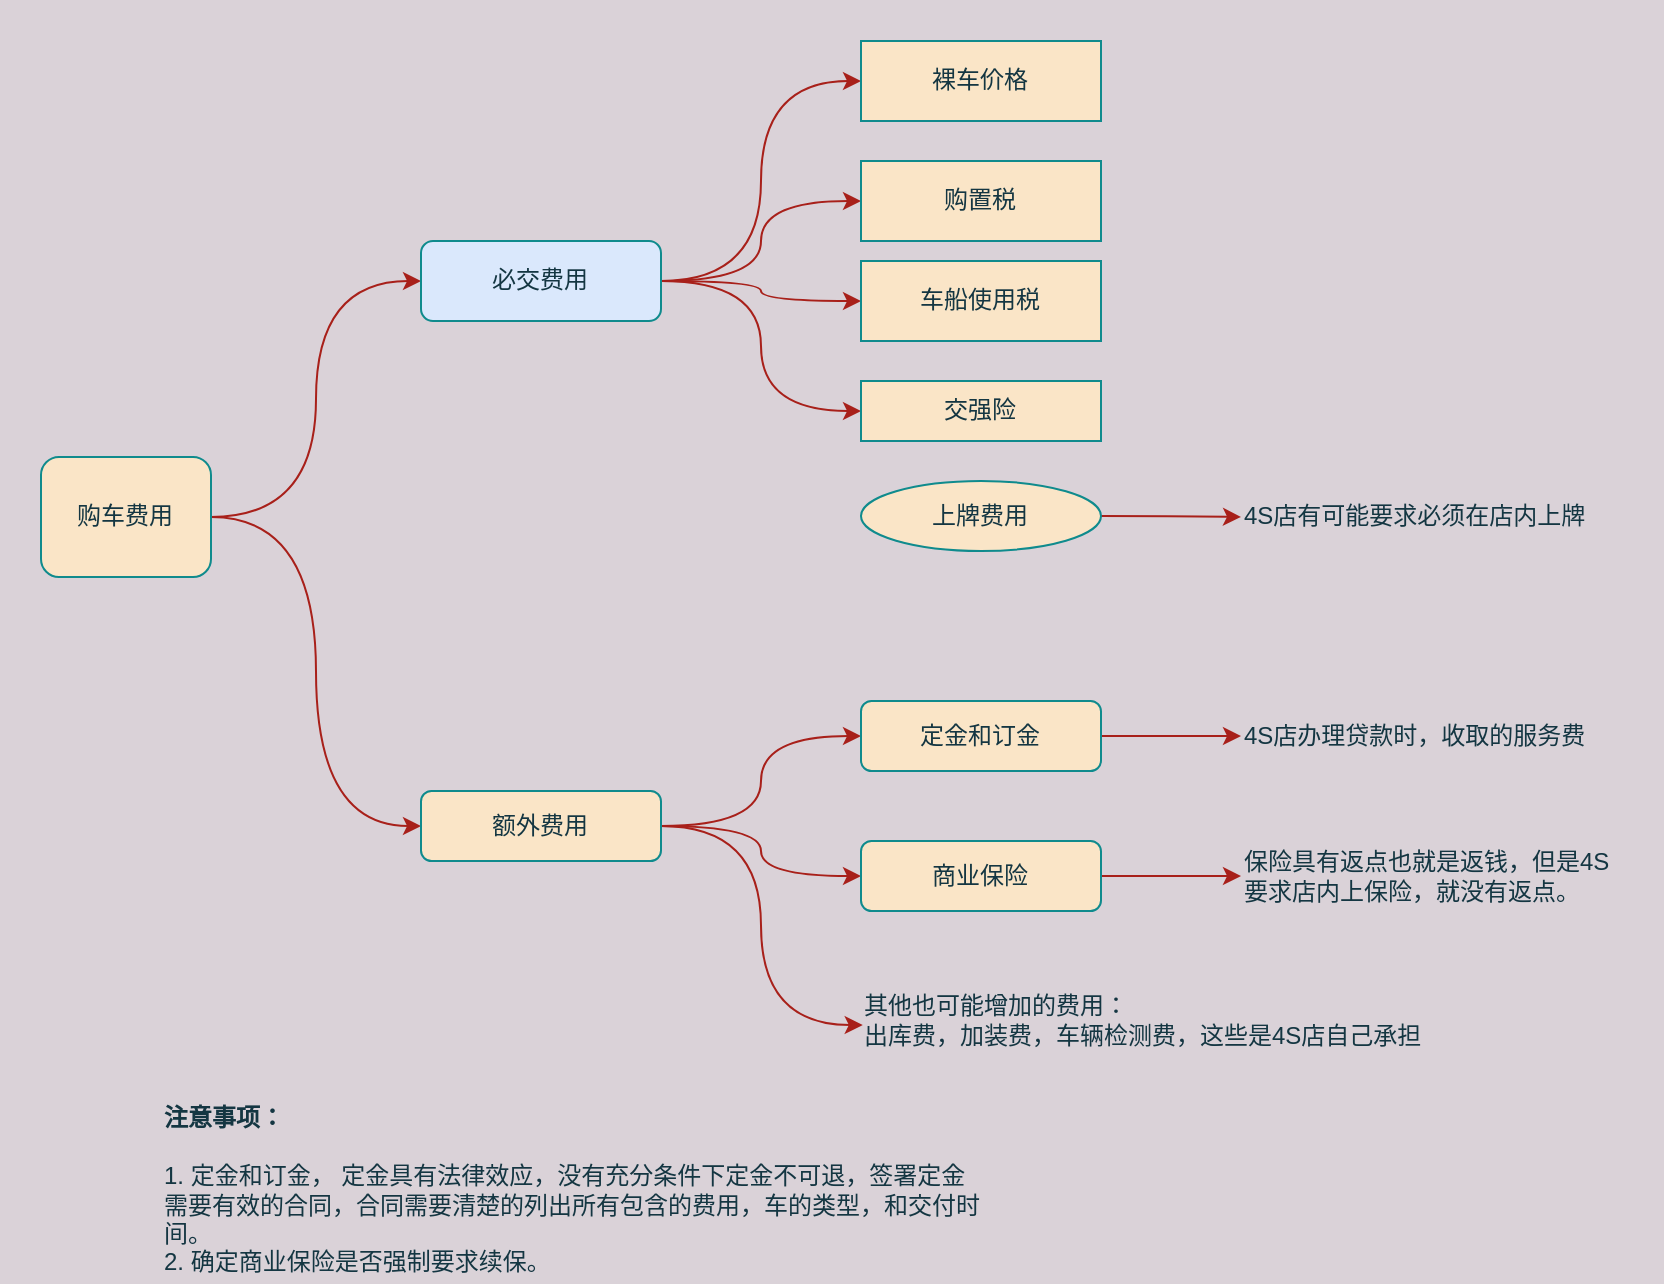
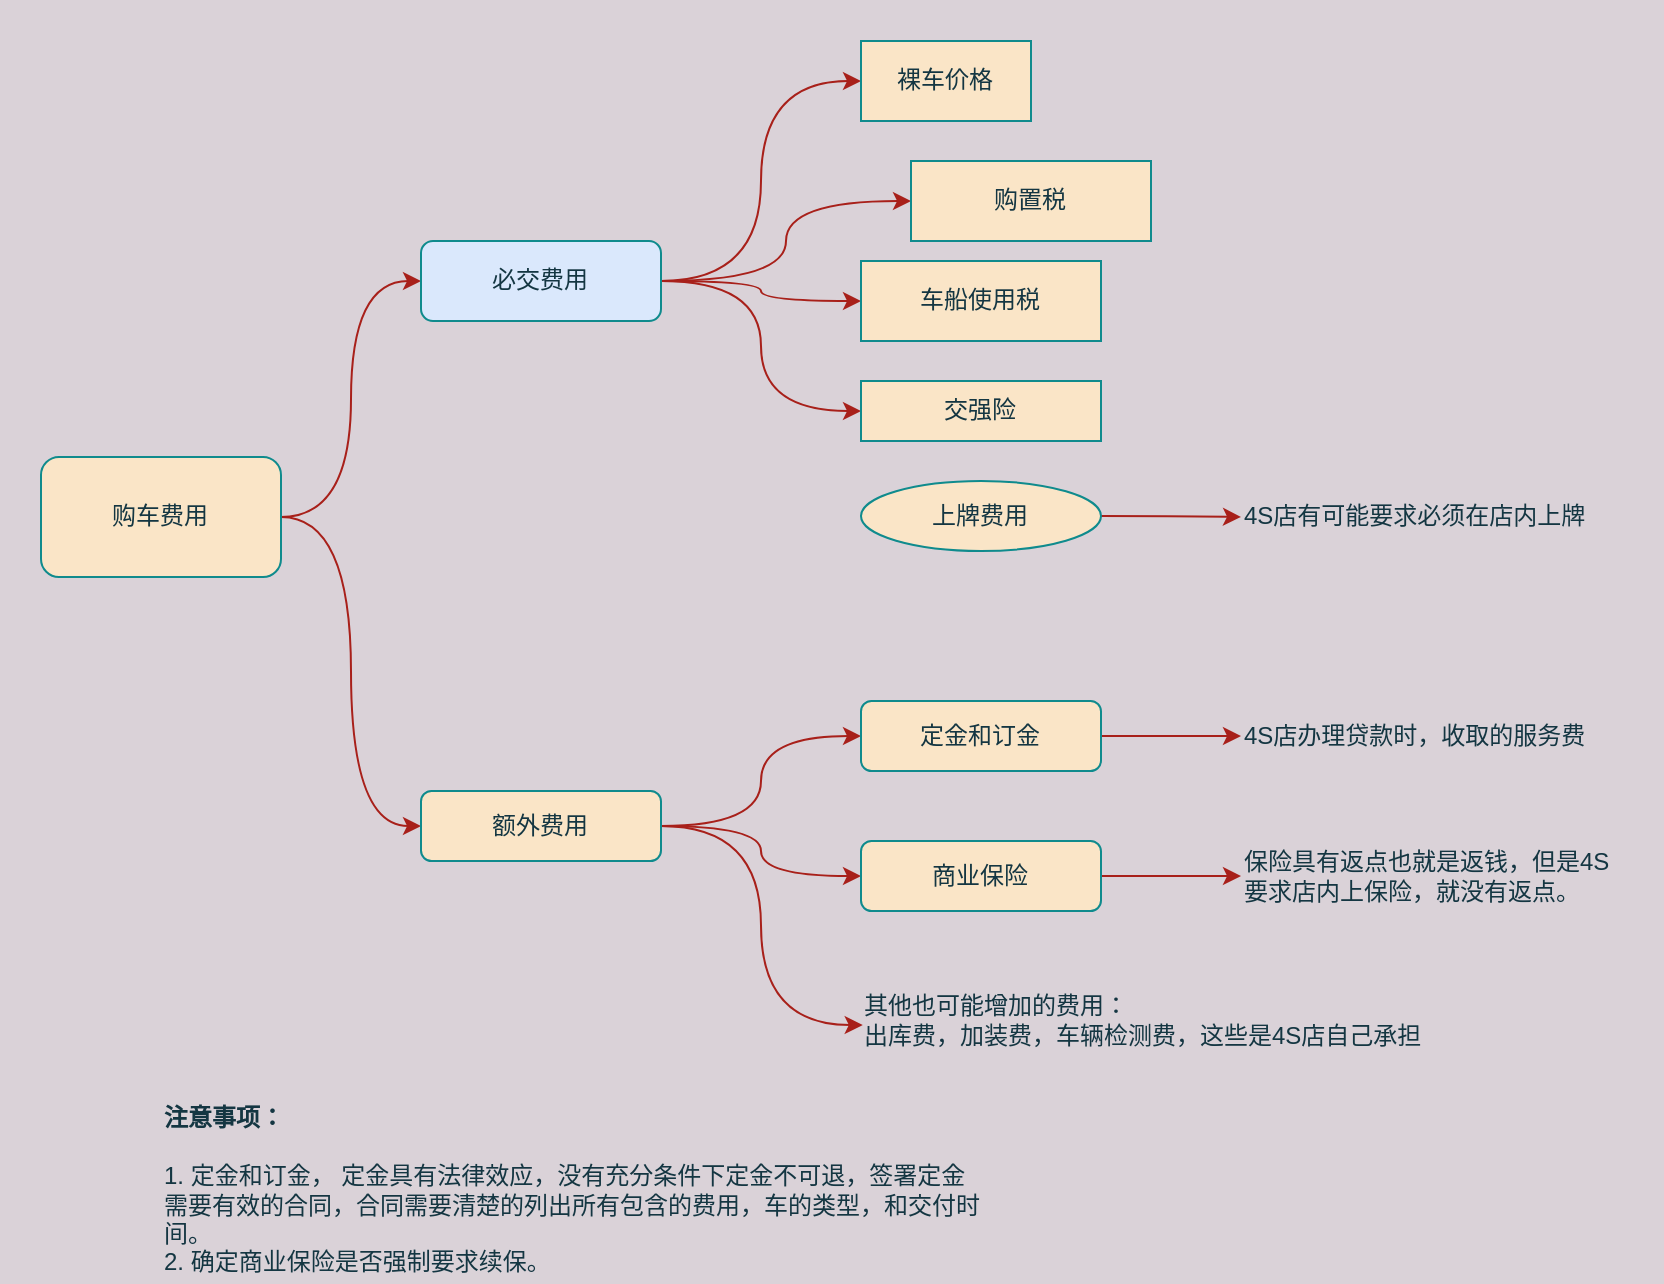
node "裸车价格": size 240x80 -> 170x80
node "购置税": moved (981, 201) -> (1031, 201)
node "购车费用": size 170x120 -> 240x120
